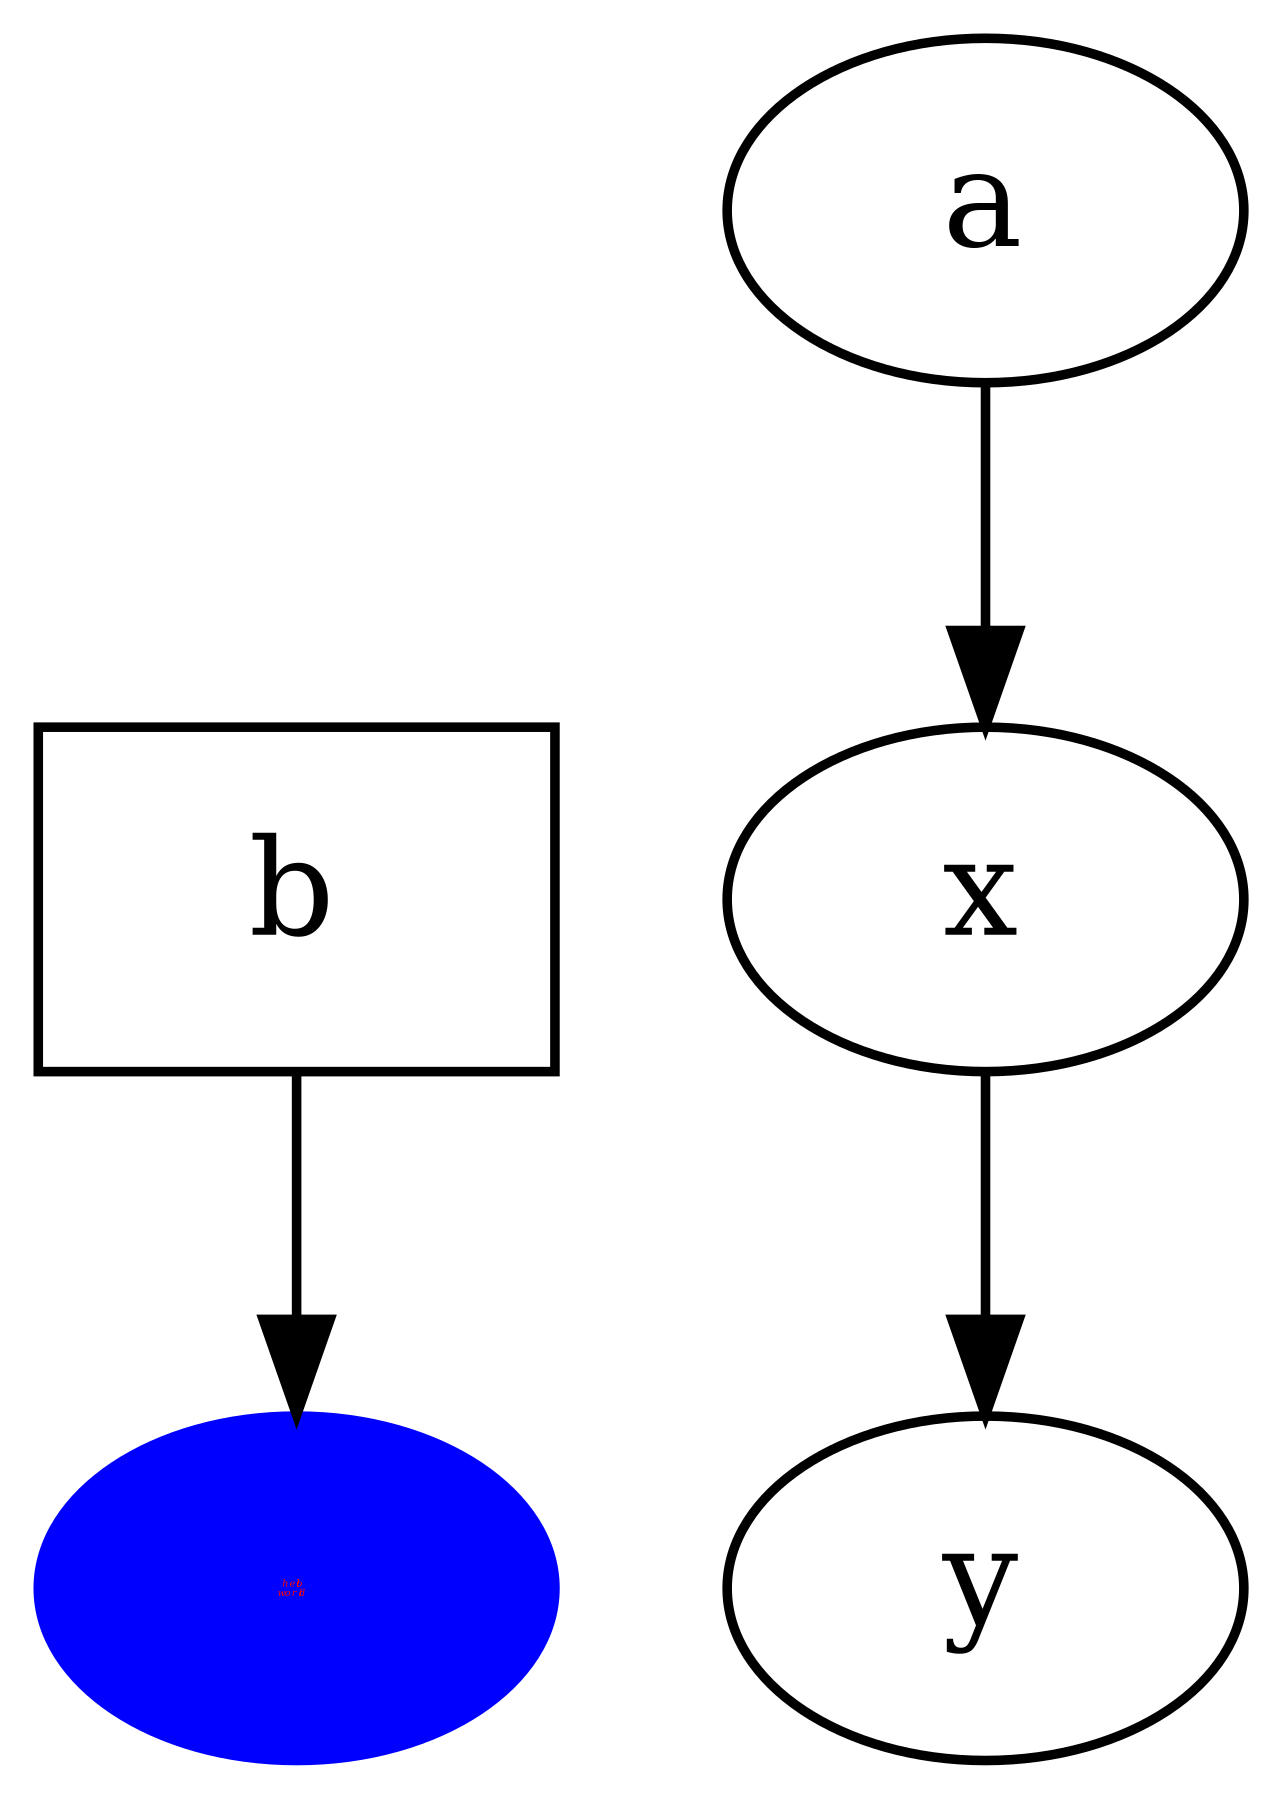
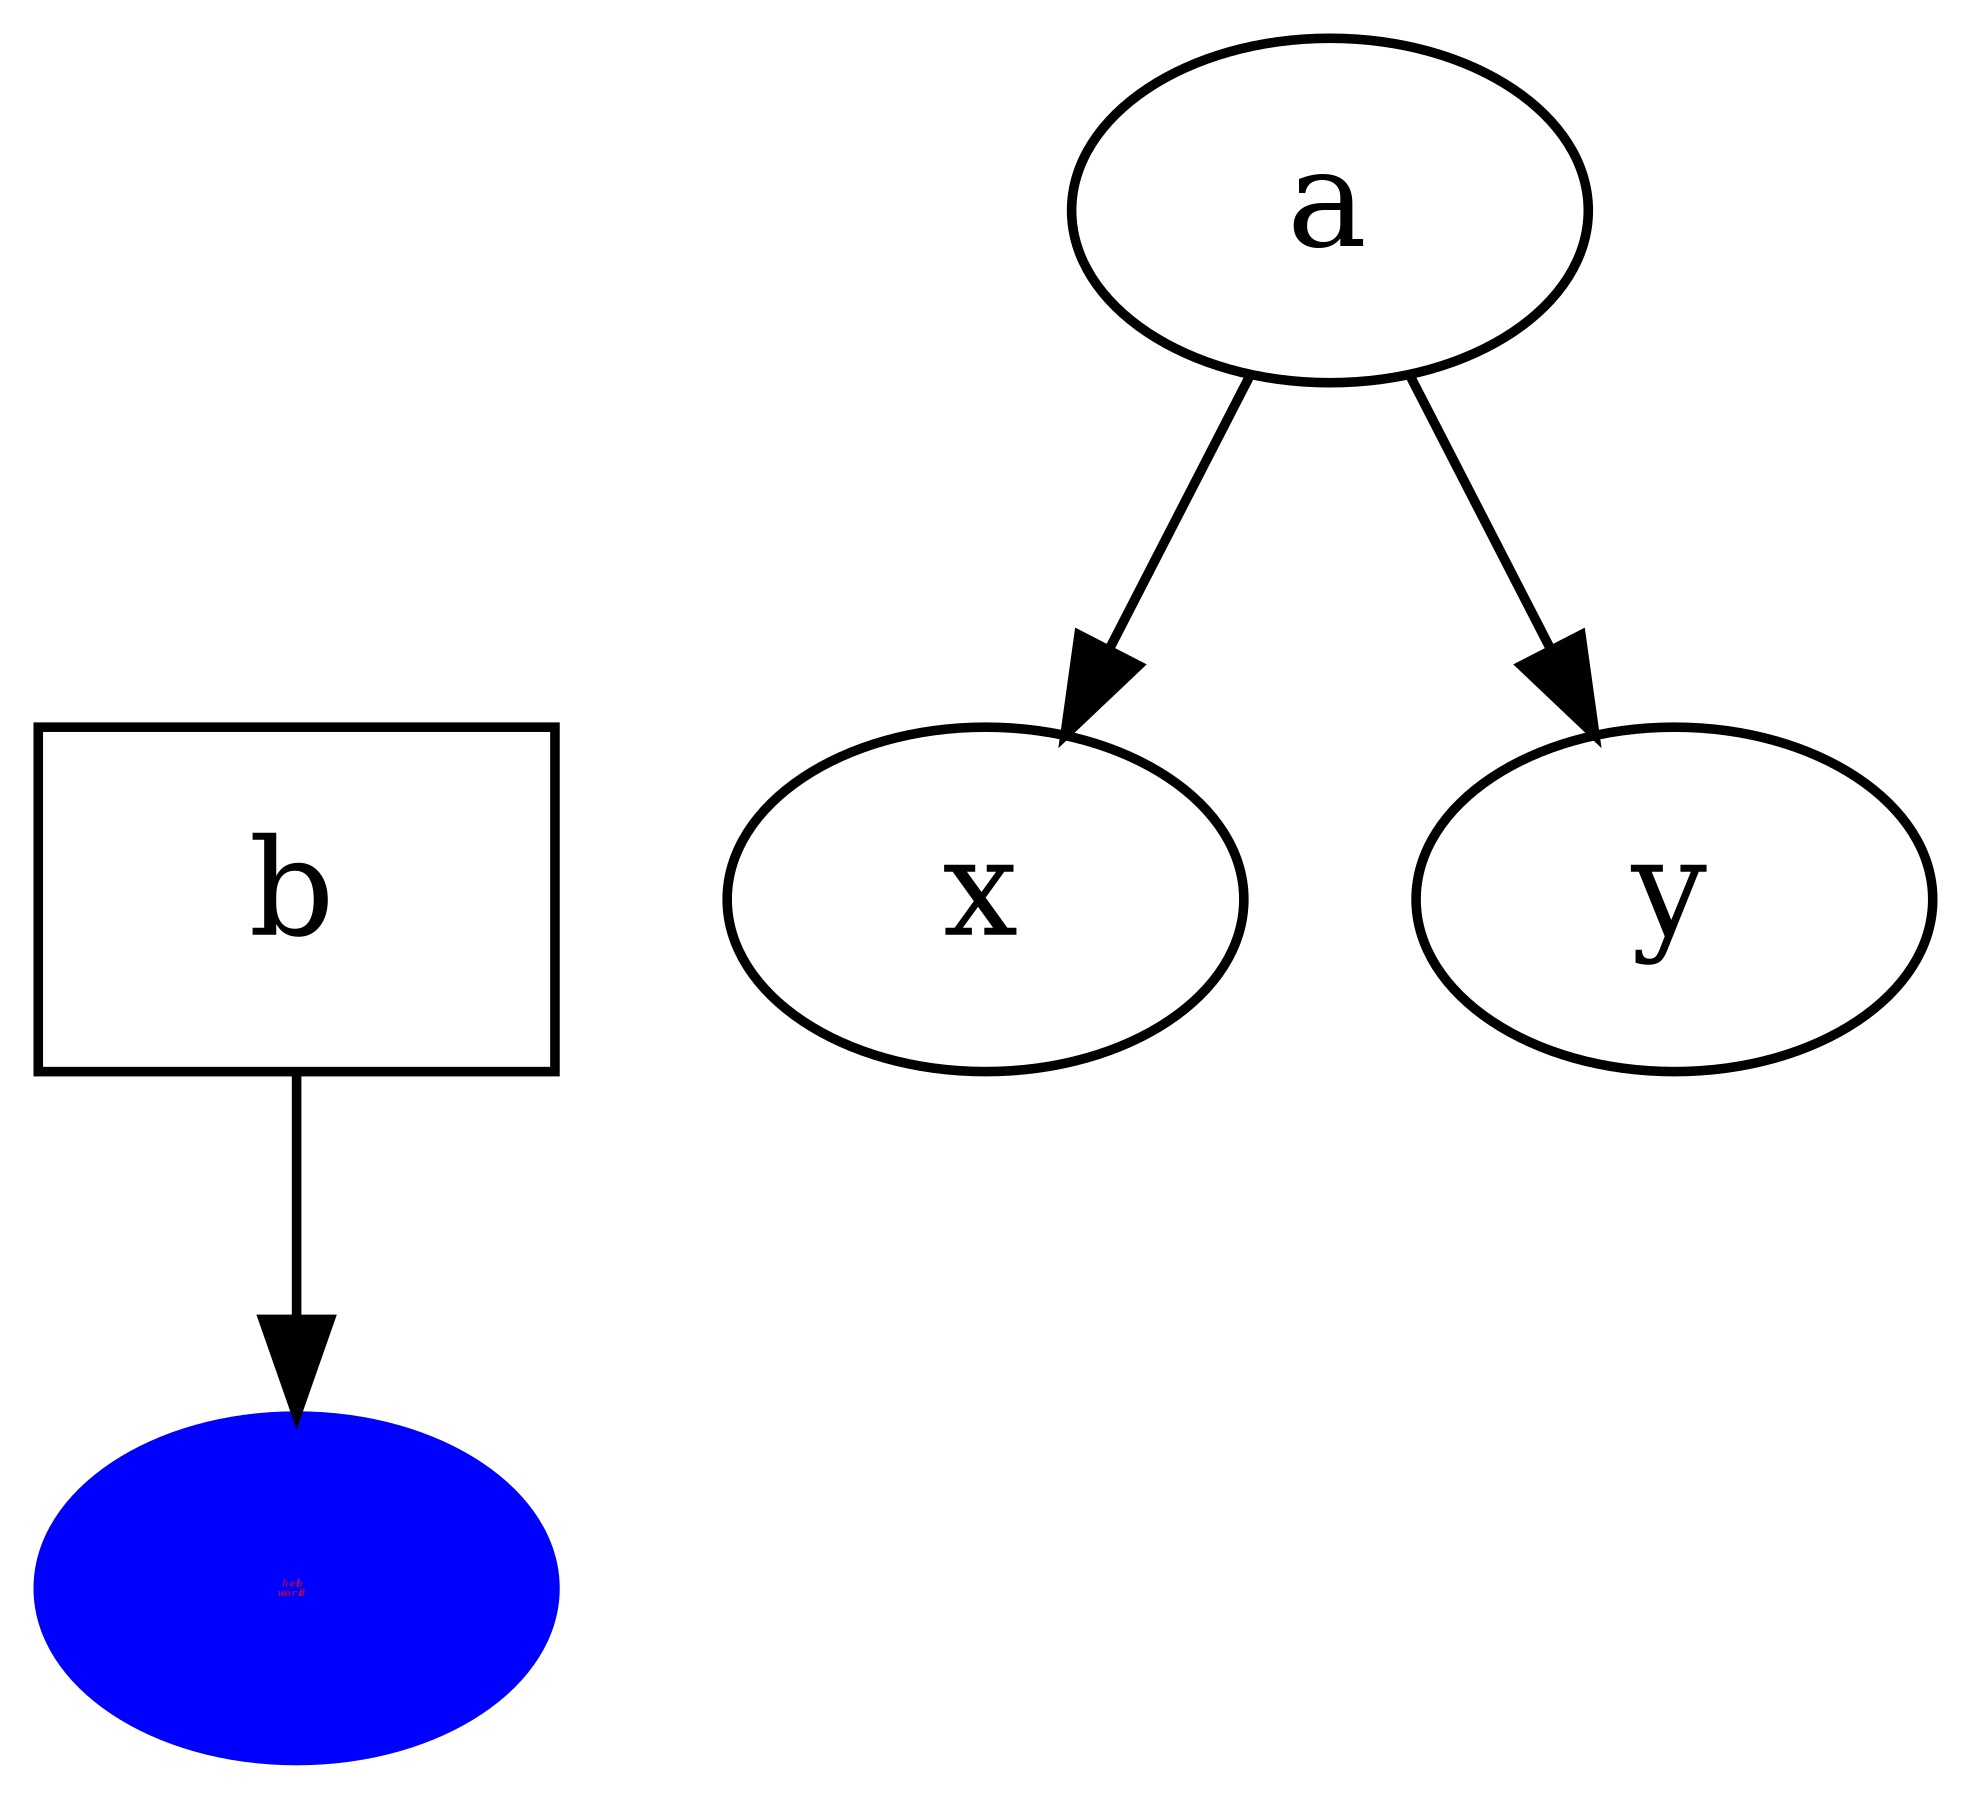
edge "x" -> "y": now "a" -> "y"
